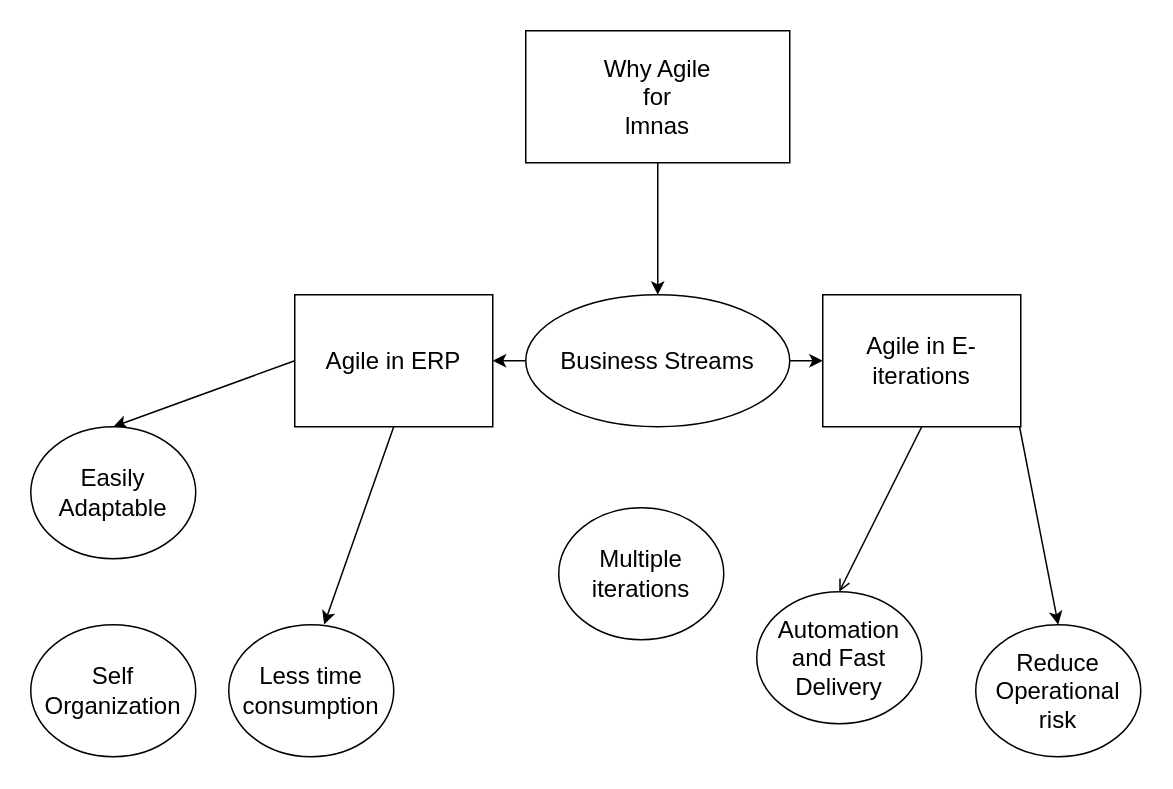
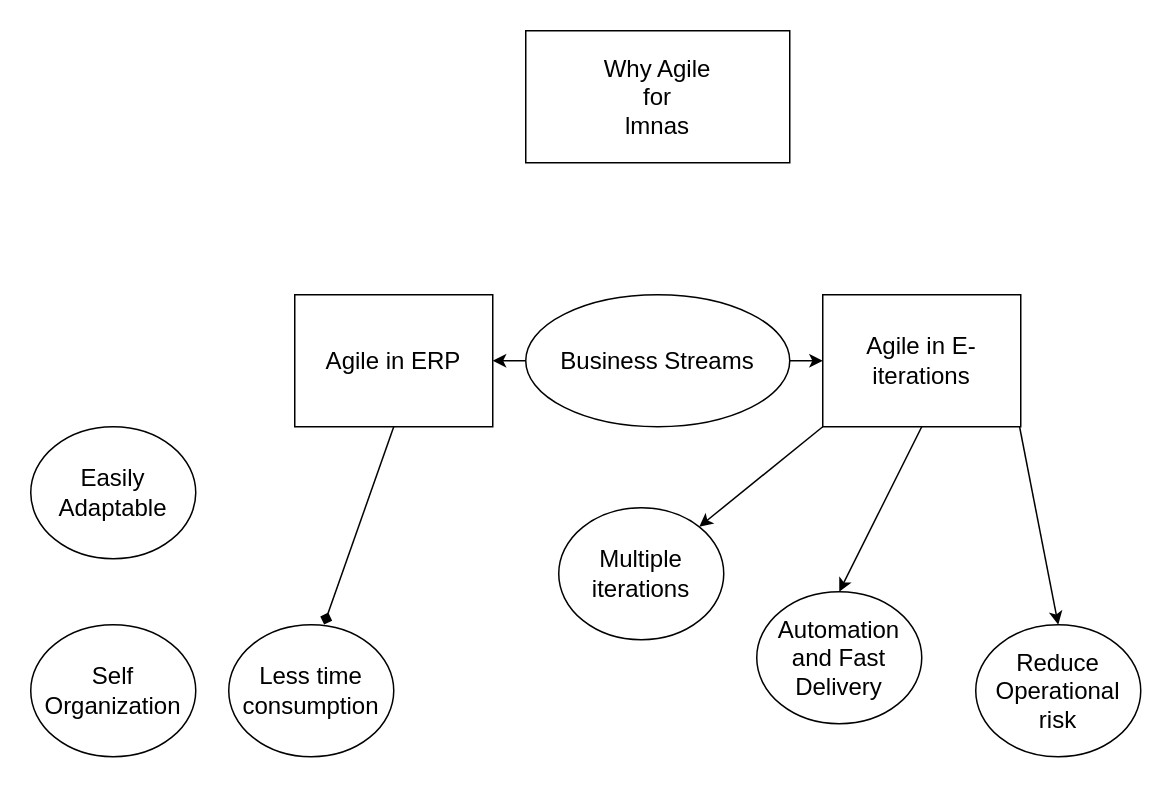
edge "Why Agile for lmnas" -> "Business Streams": removed
edge "Agile in ERP" -> "Easily Adaptable": removed
edge "Agile in E-iterations" -> "Multiple iterations": added
edge "Agile in E-iterations" -> "Automation and Fast Delivery": arrowhead open -> classic
edge "Agile in ERP" -> "Less time consumption": arrowhead classic -> diamond
